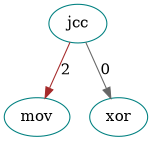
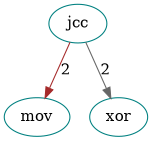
edge "jcc" -> "xor": label "0" -> "2"
